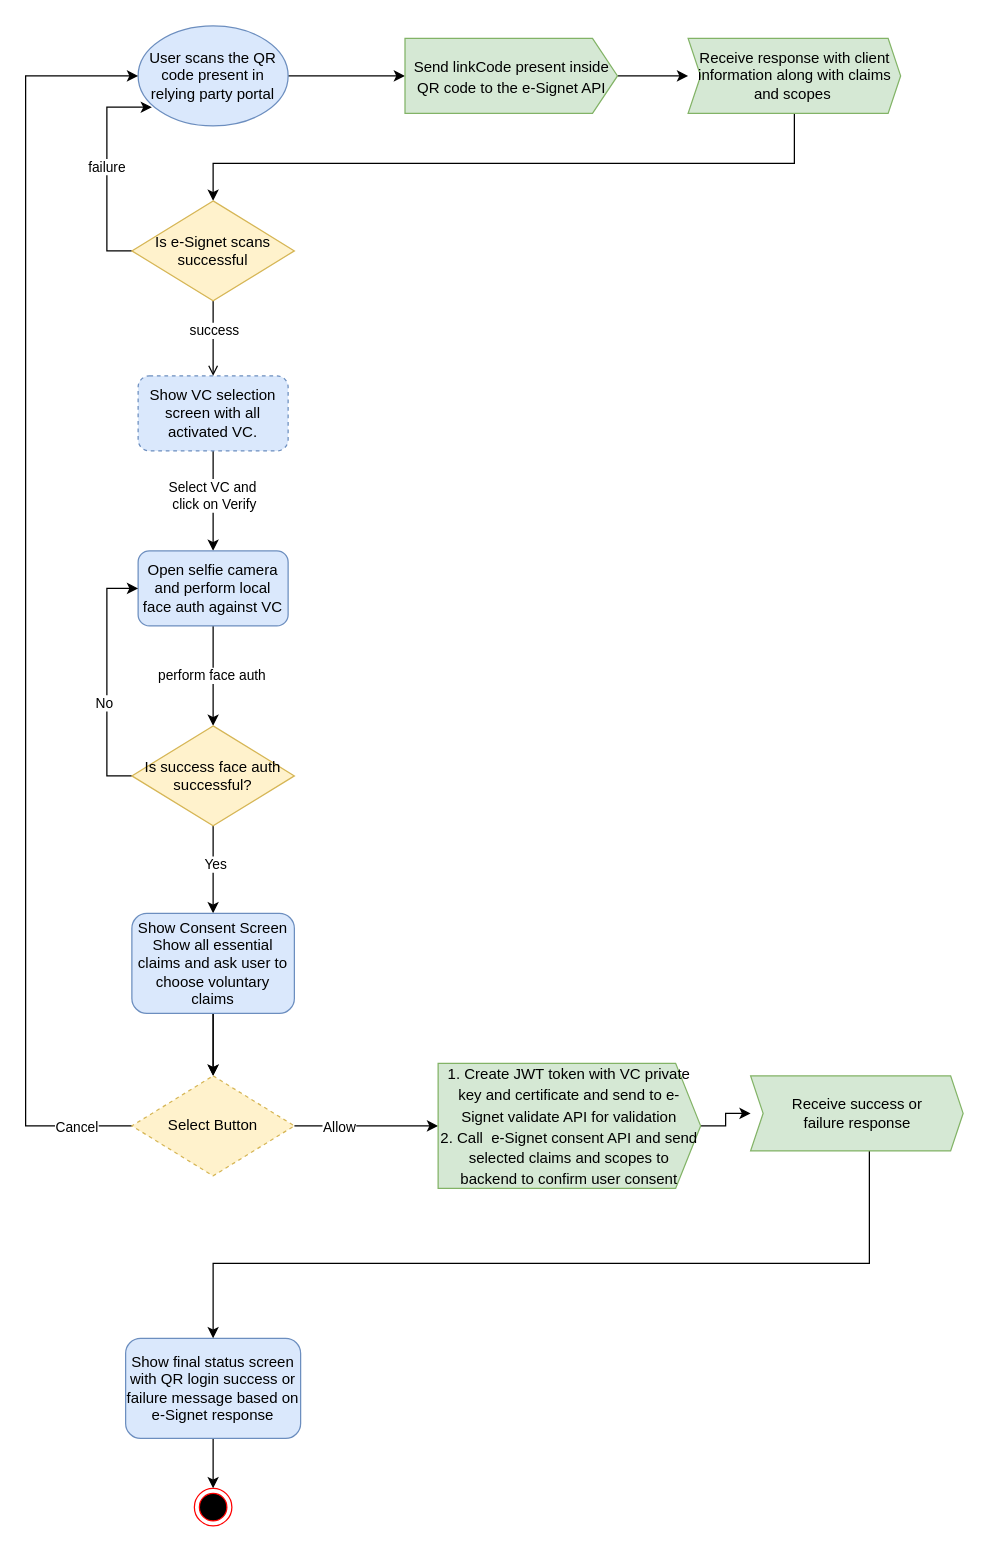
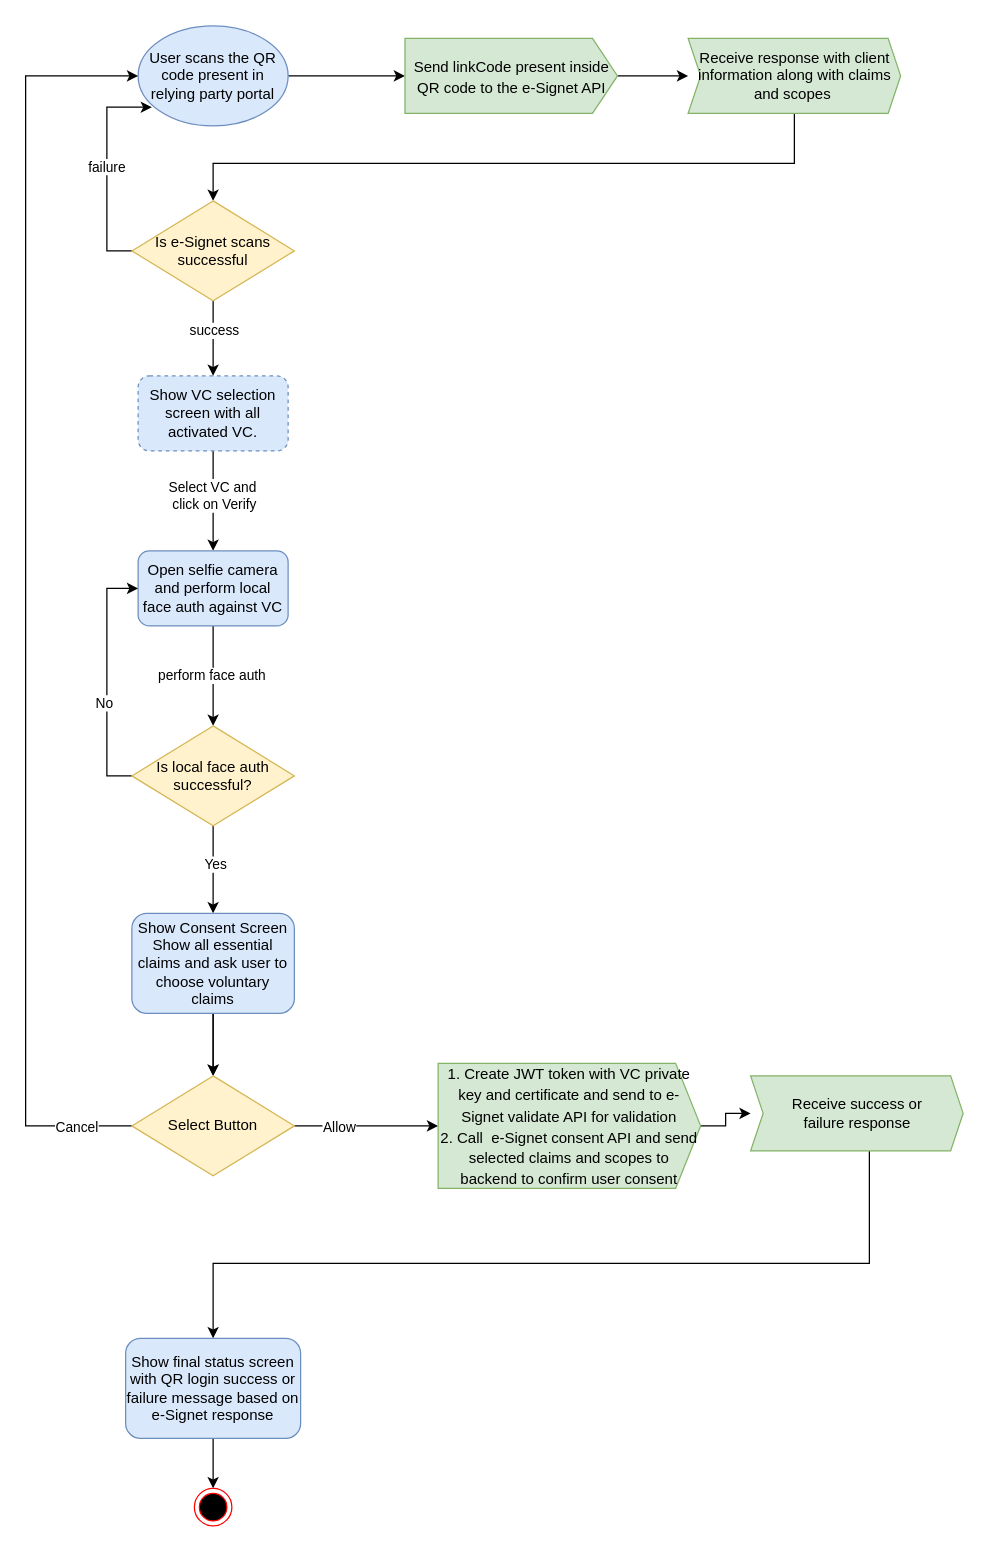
edge "Is e-Signet scans successful" -> "Show VC selection screen with all activated VC.": arrowhead open -> classic
node "Is success face auth successful?": label "Is success face auth successful?" -> "Is local face auth successful?"
node "Select Button": style dashed -> solid
